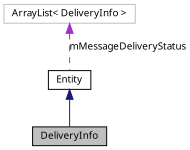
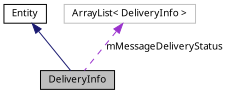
edge "Entity" -> "ArrayList< DeliveryInfo >": now "DeliveryInfo" -> "ArrayList< DeliveryInfo >"
